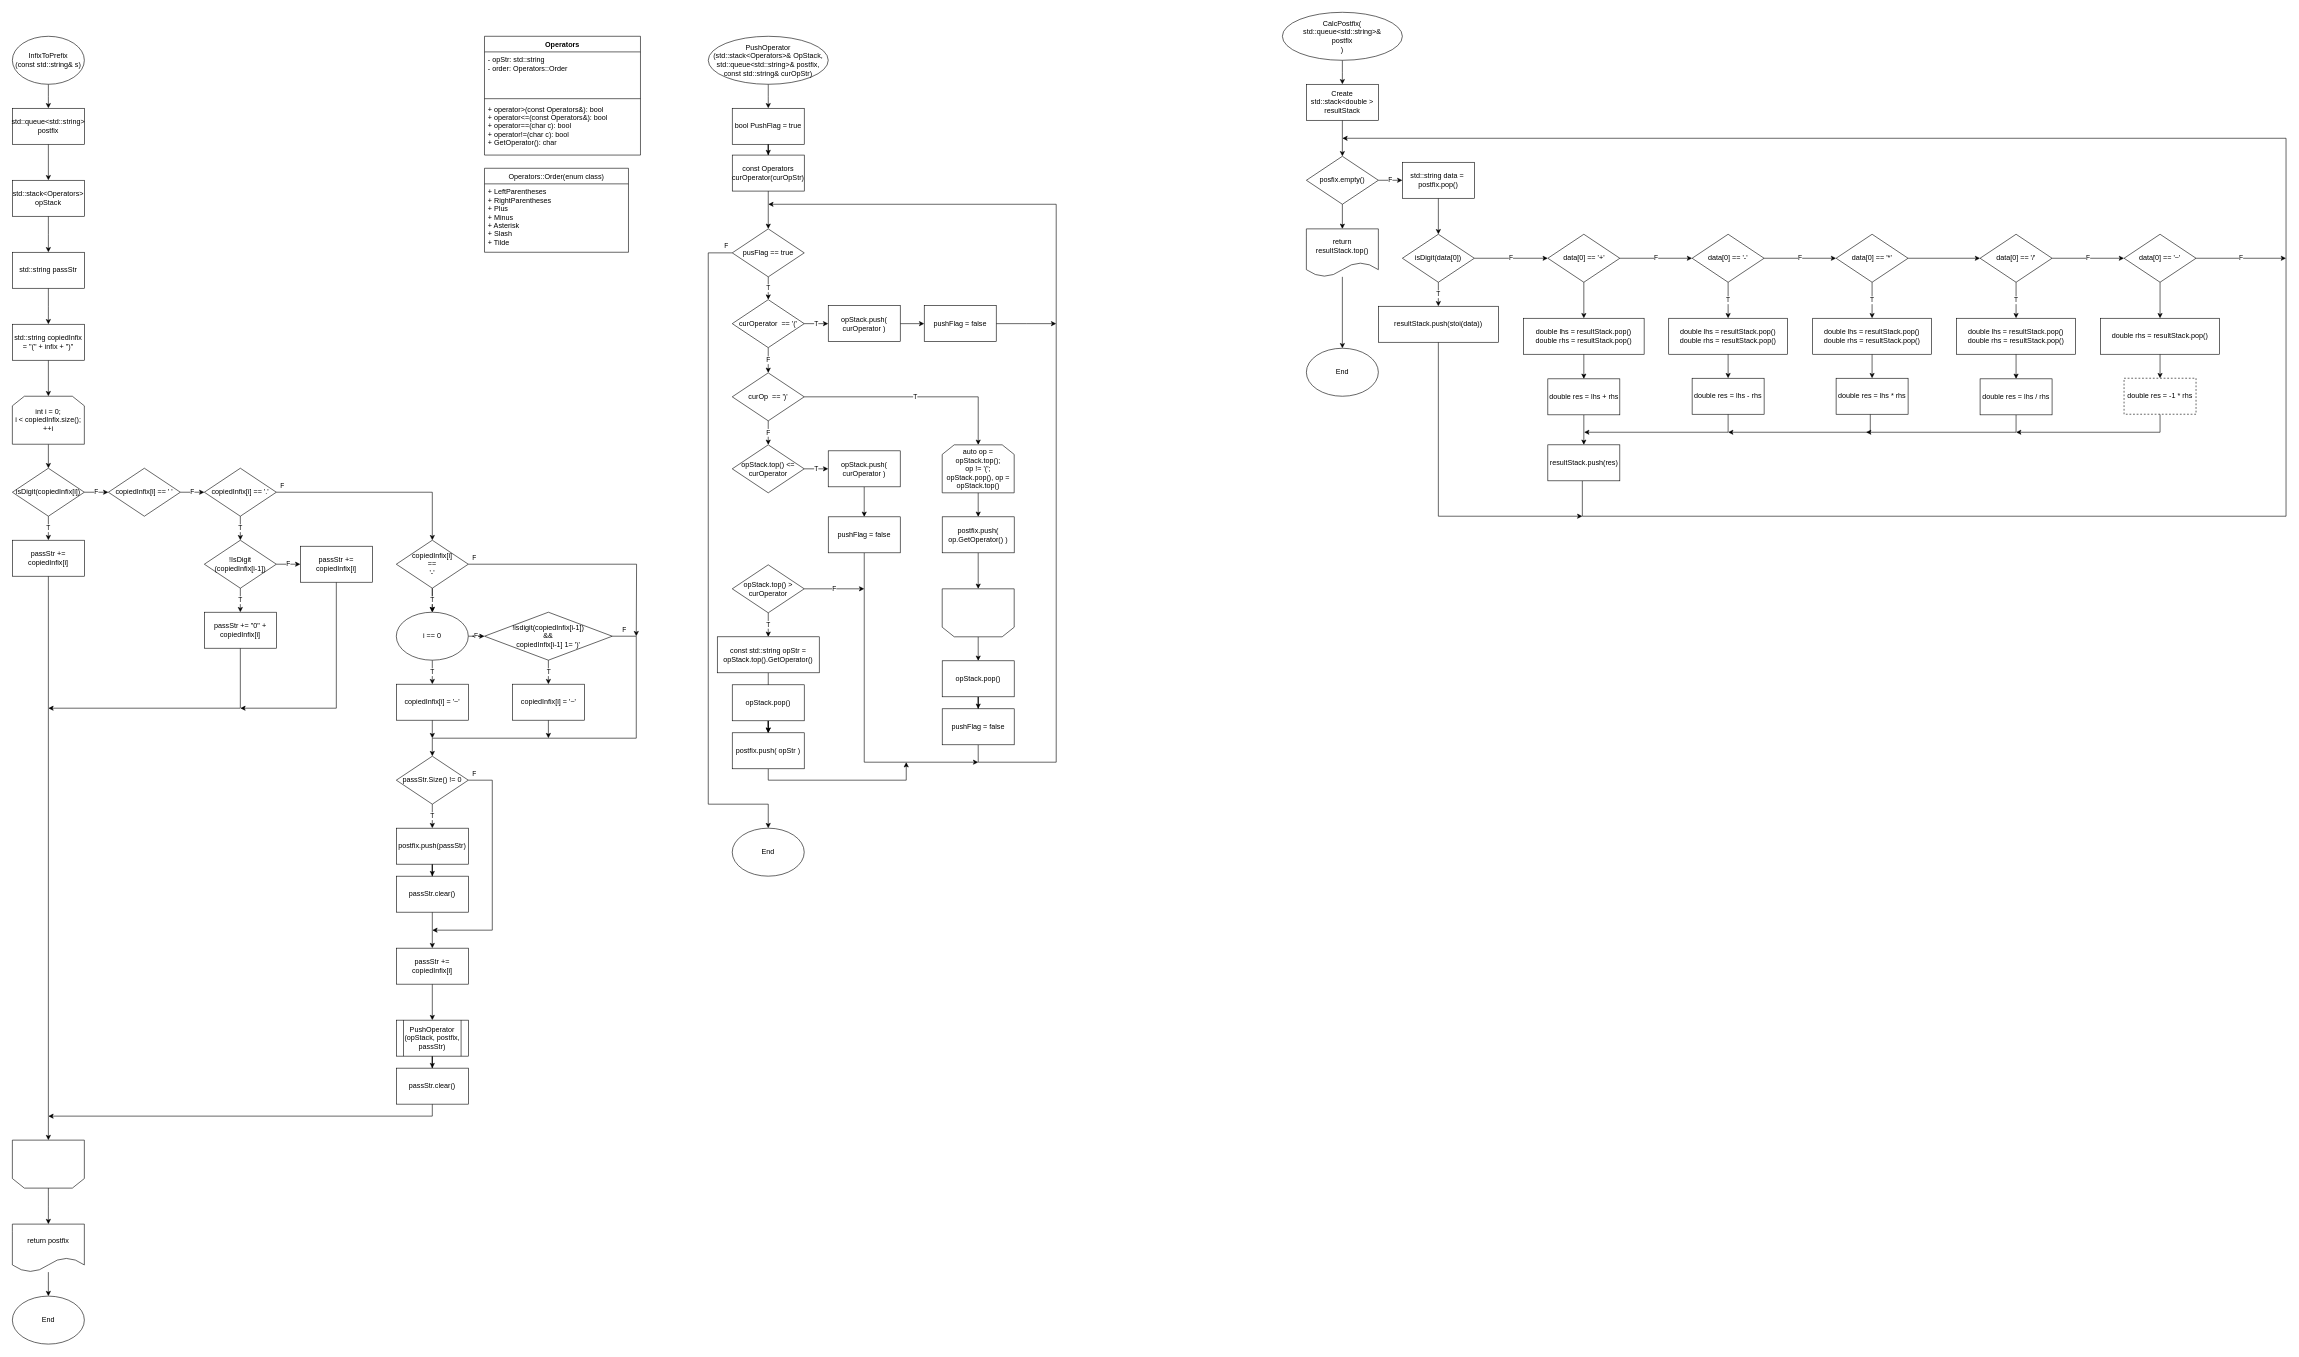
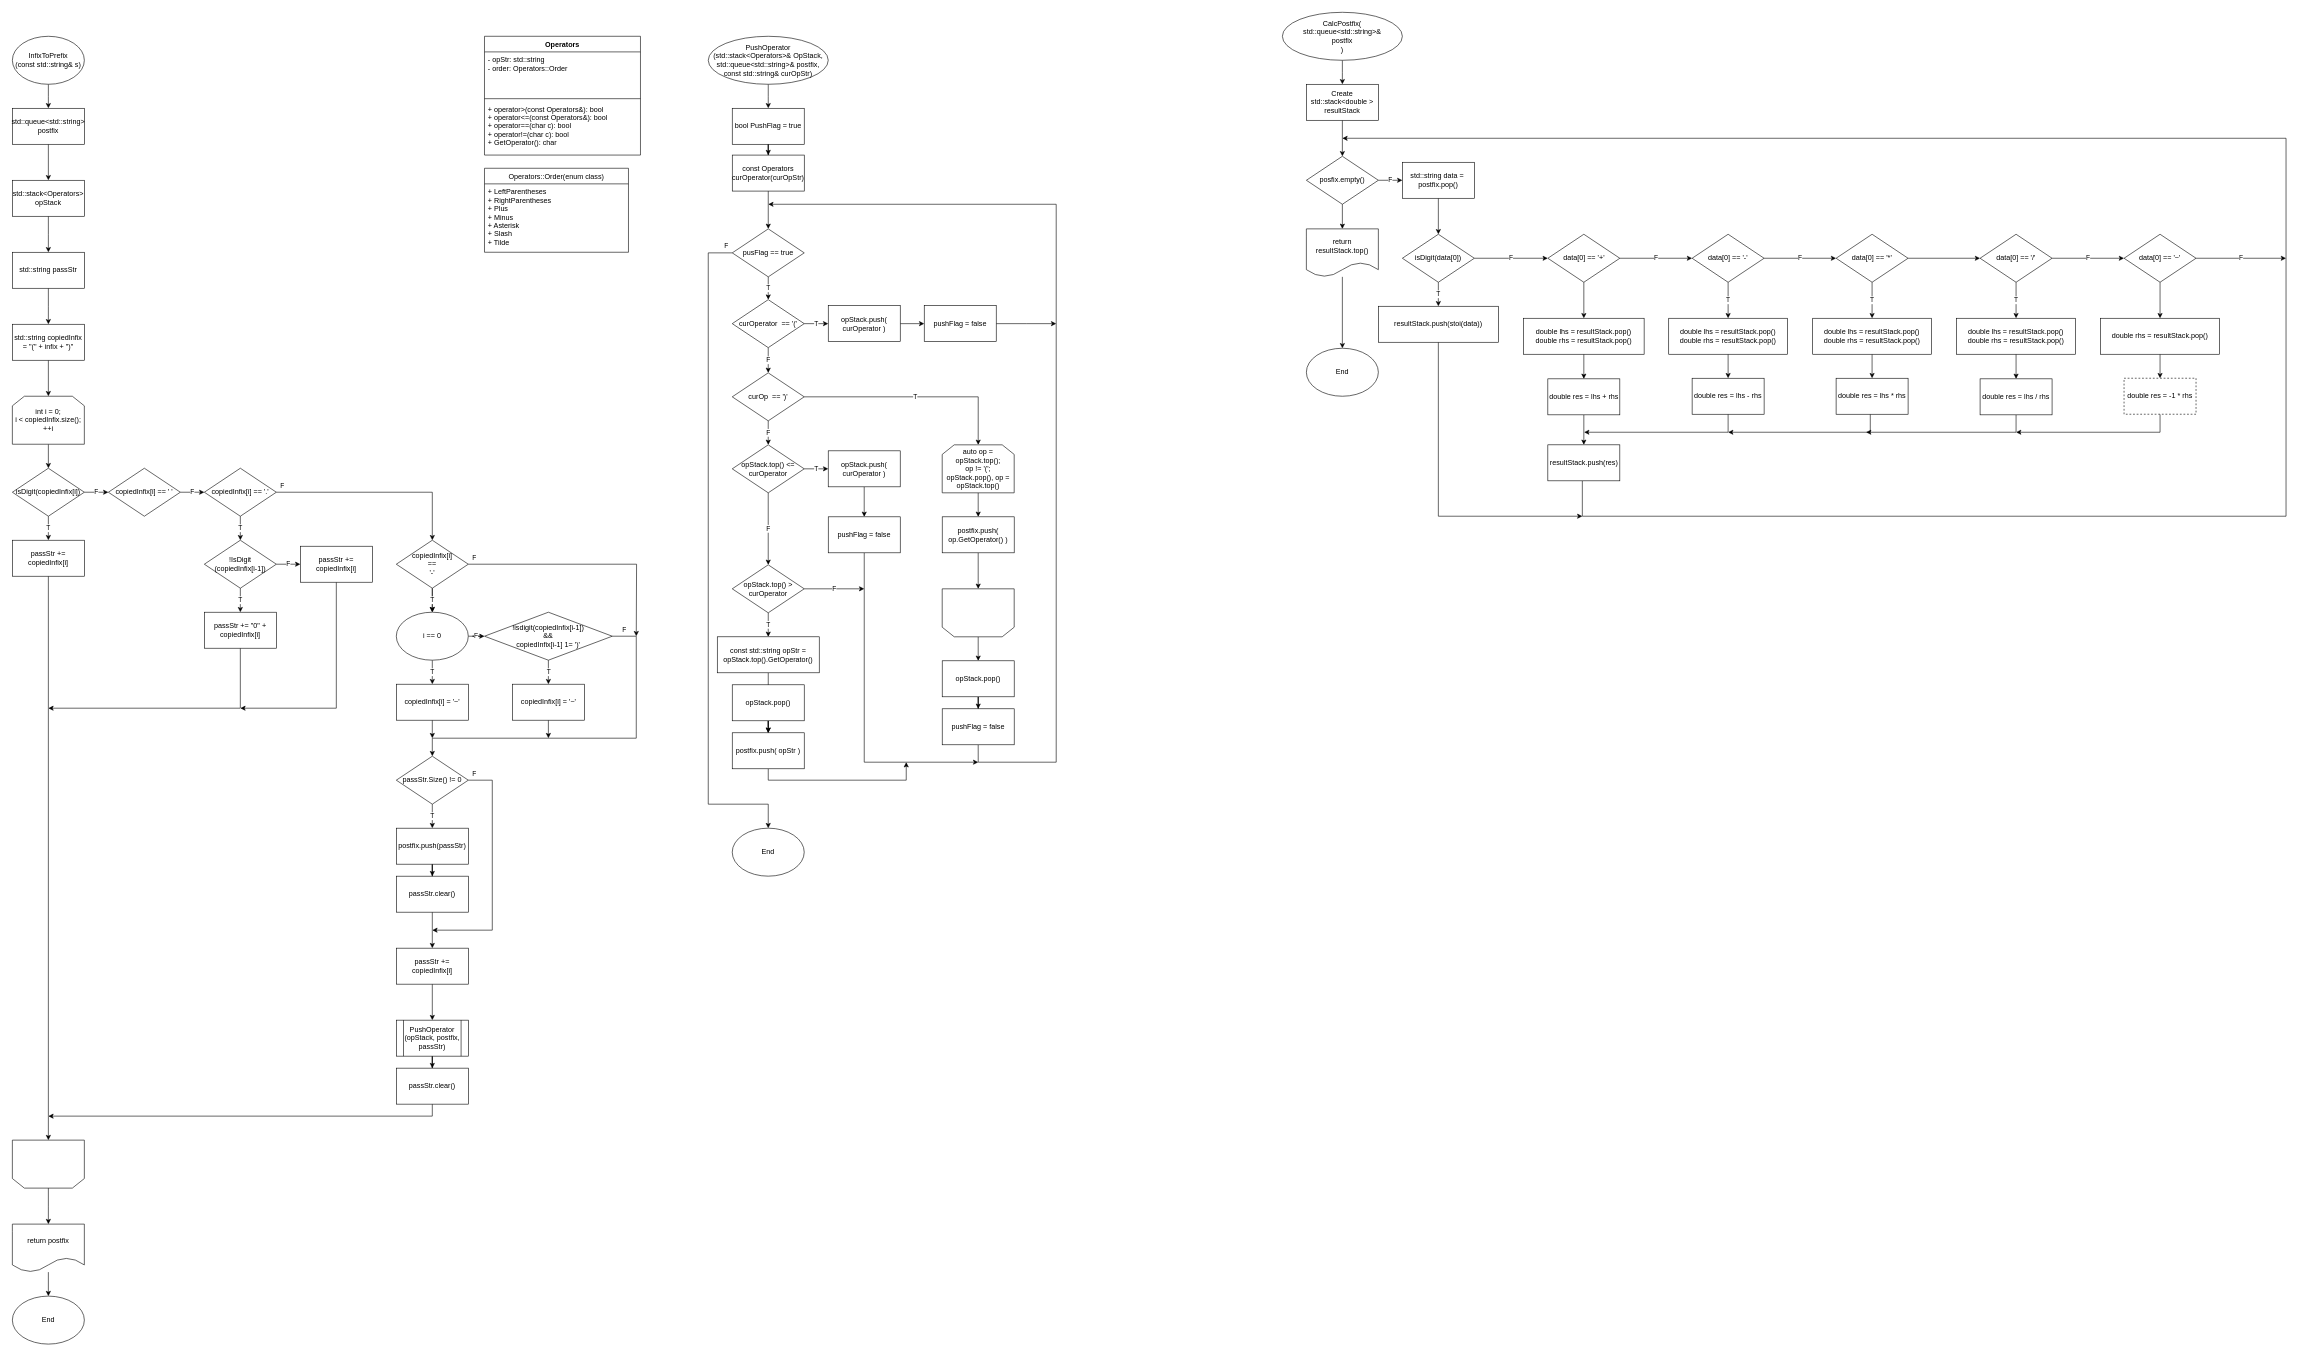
edge "opStack.top() <= curOperator" -> "opStack.top() > curOperator": added, label "F"
